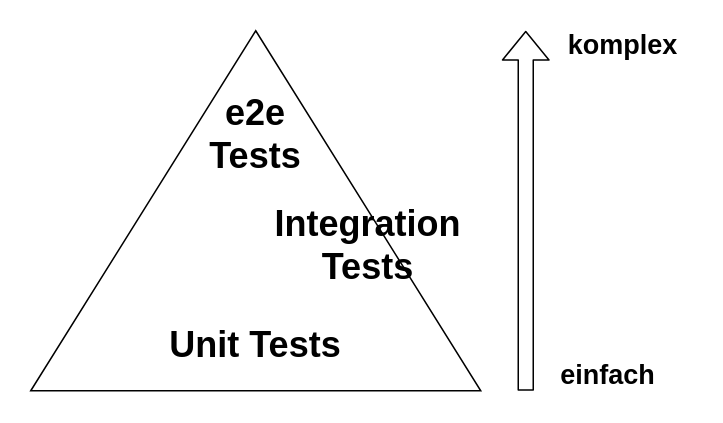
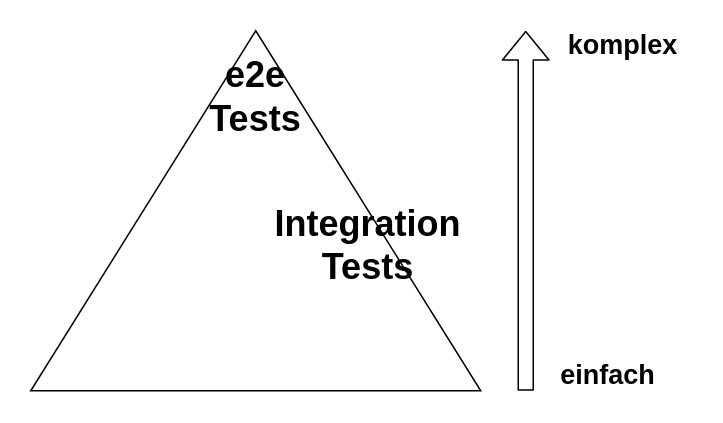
node "e2e Tests": moved (256, 134) -> (256, 97)
node "Unit Tests": removed
